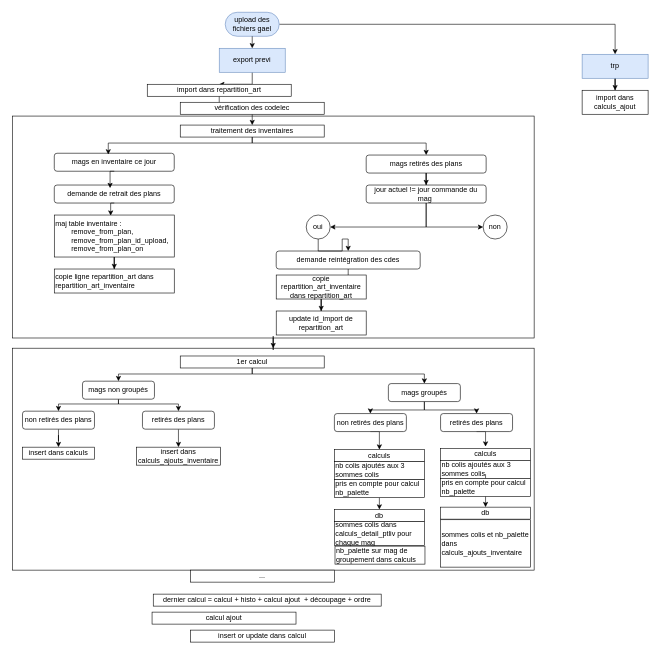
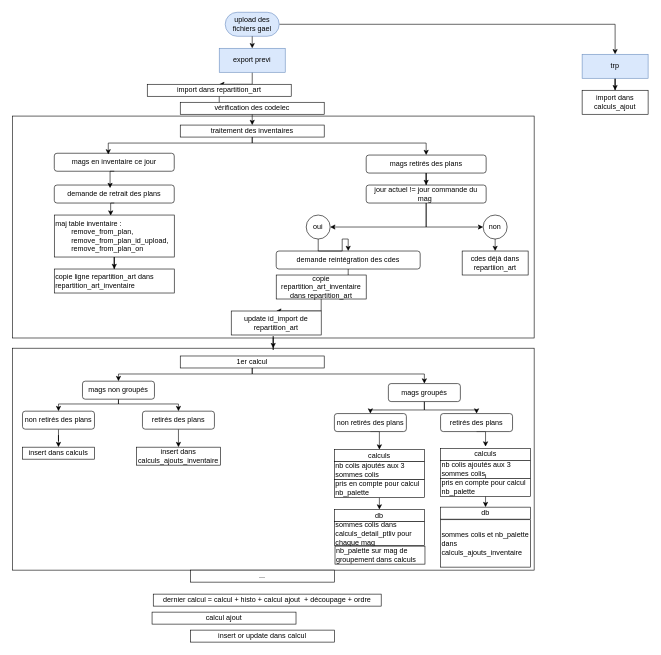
edge "non" -> "cdes déjà dans repartiion_art": added
node "cdes déjà dans repartiion_art": added
node "update id_import de repartition_art": moved (321, 323) -> (276, 323)
